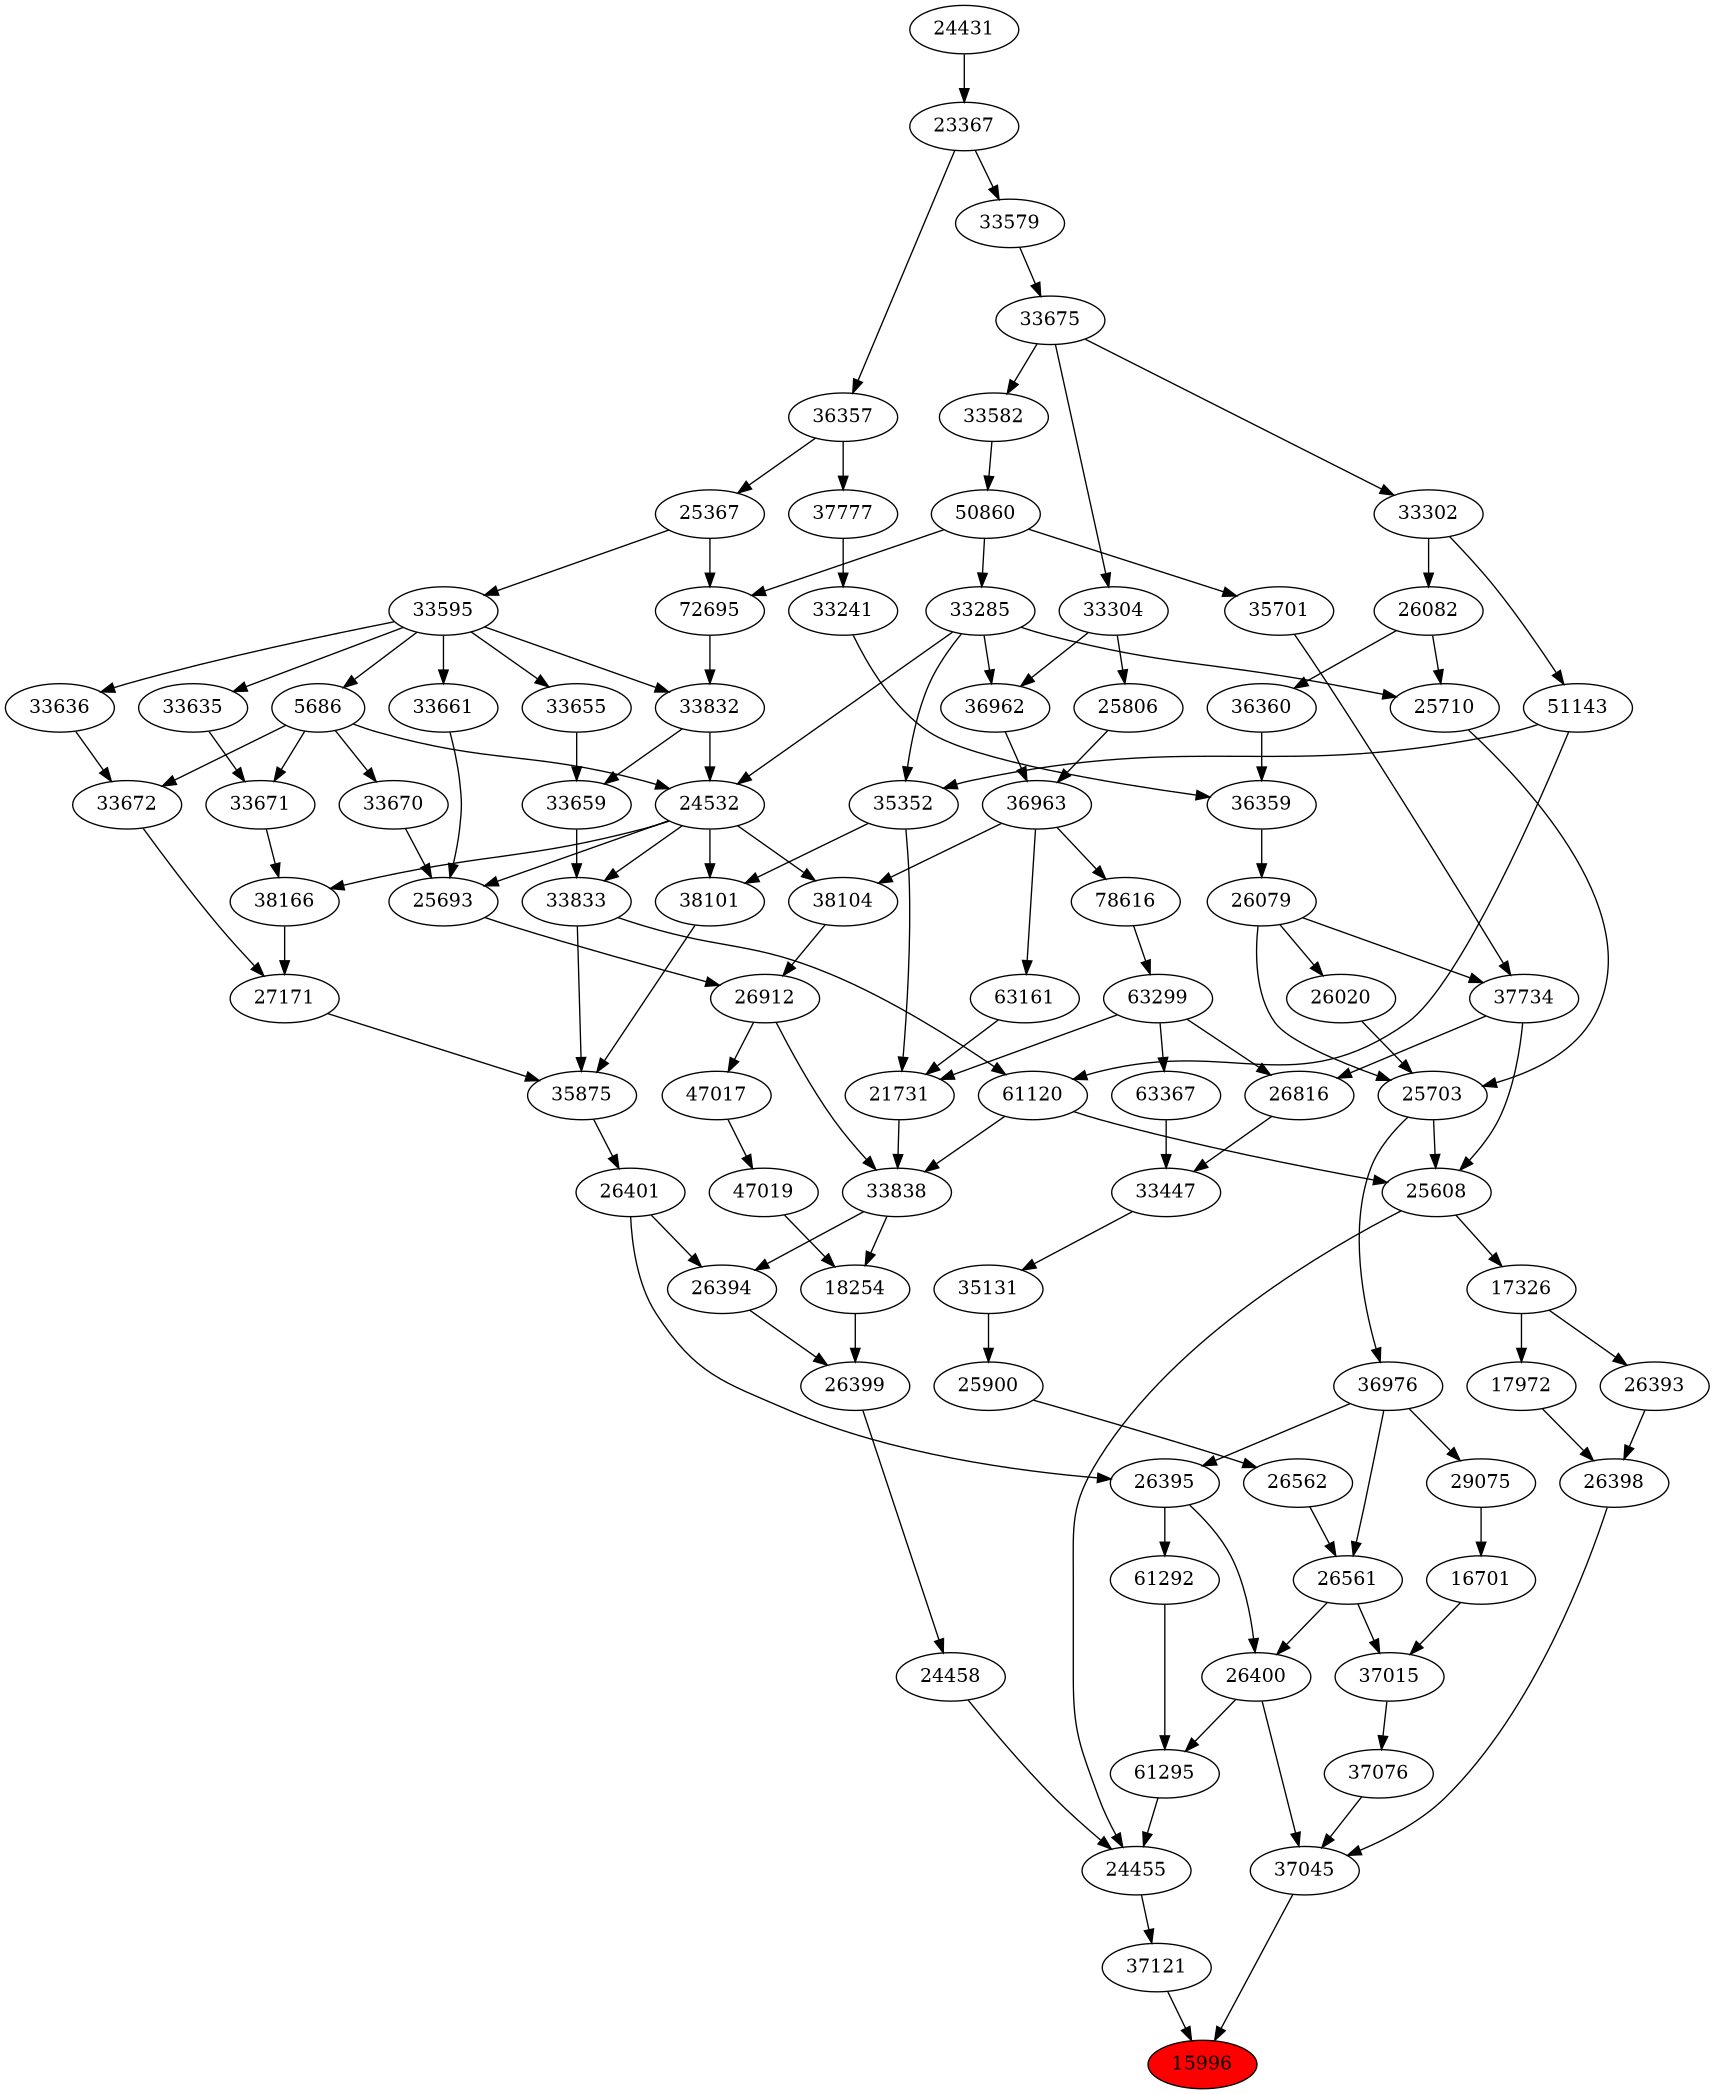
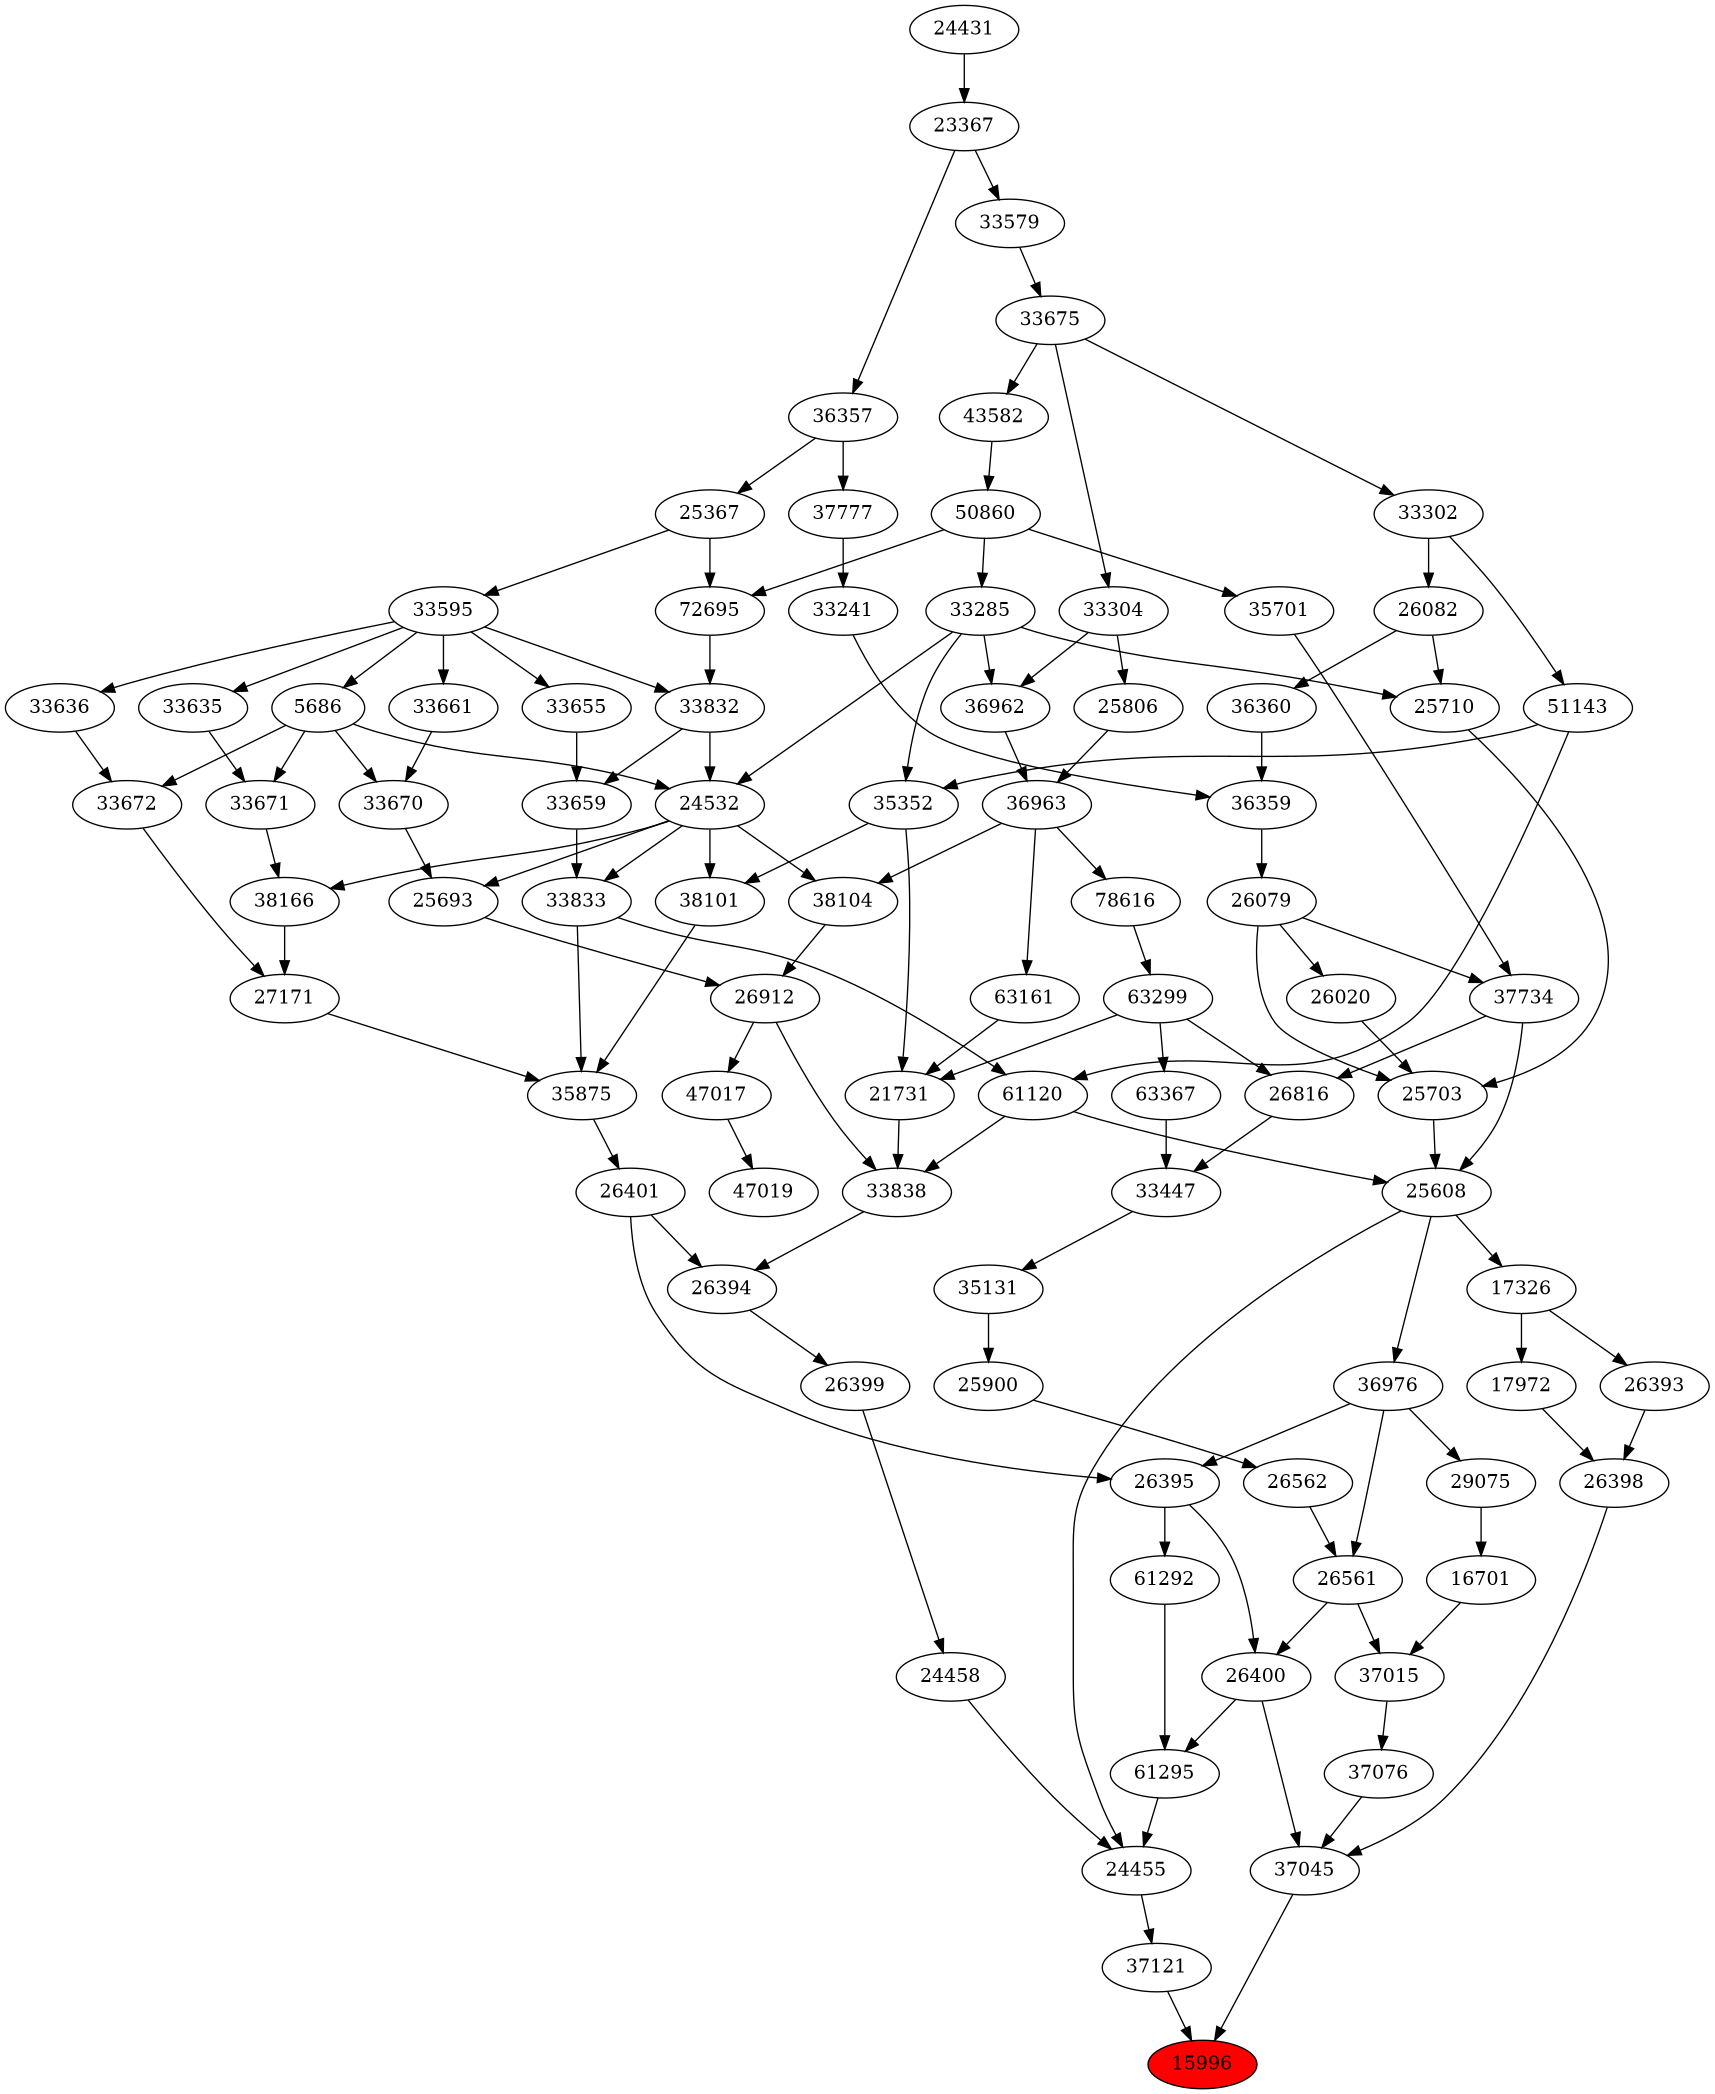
node "33582": label "33582" -> "43582"
edge "33661" -> "25693": now "33661" -> "33670"
edge "25703" -> "36976": now "25608" -> "36976"
node "18254": removed
